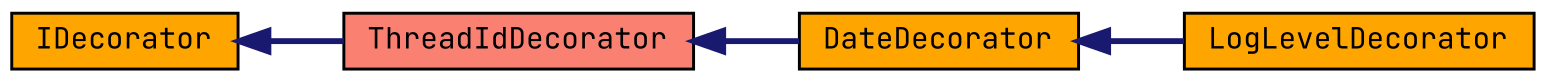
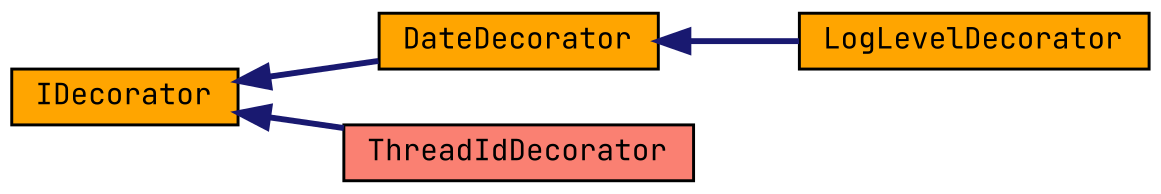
edge "DateDecorator" -> "ThreadIdDecorator": now "DateDecorator" -> "IDecorator"
